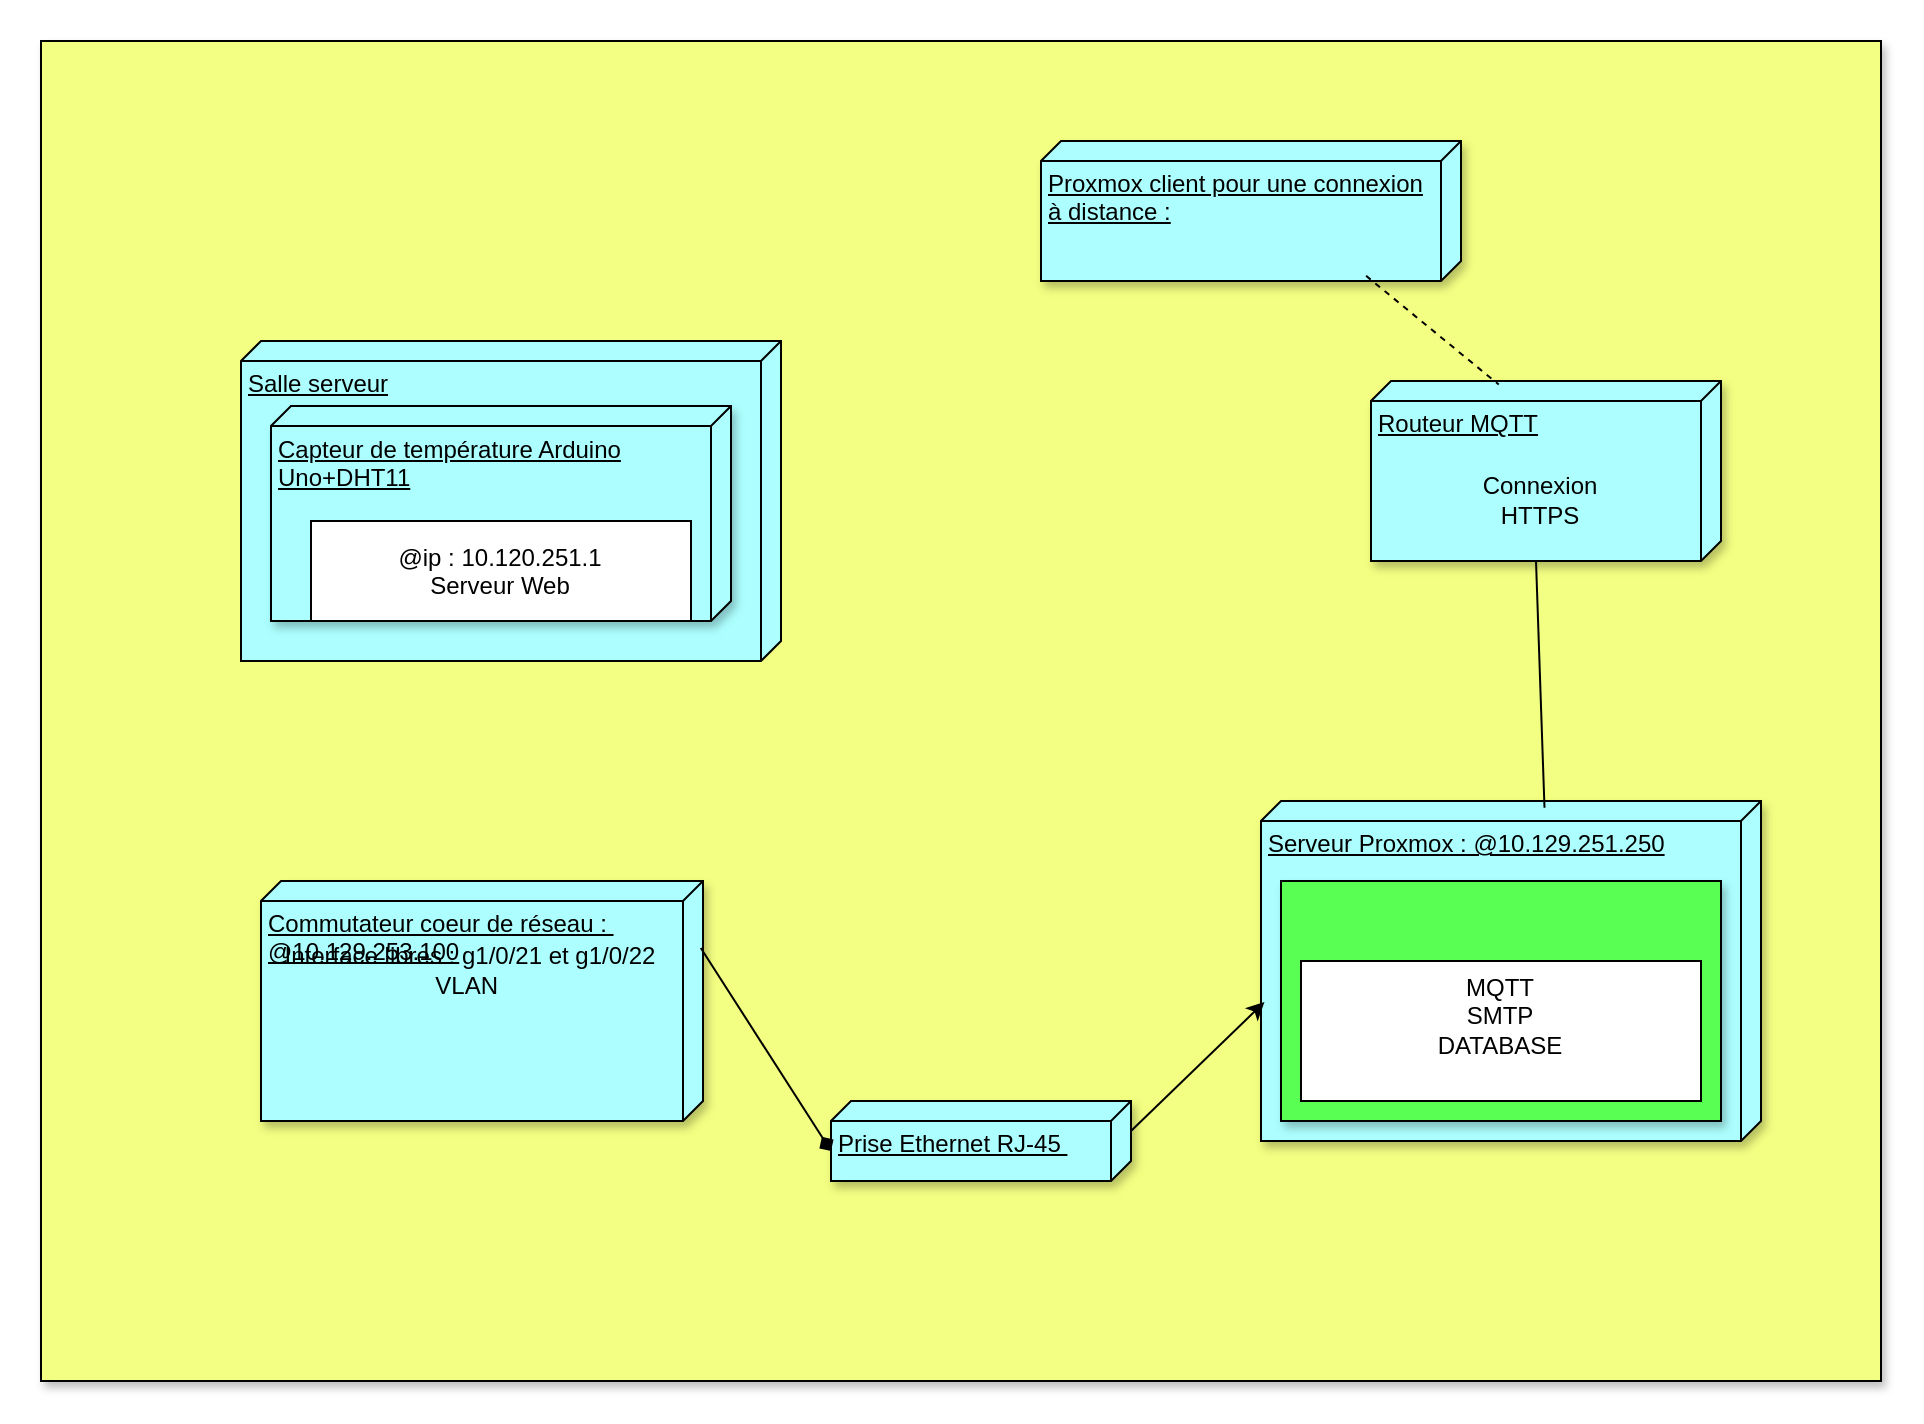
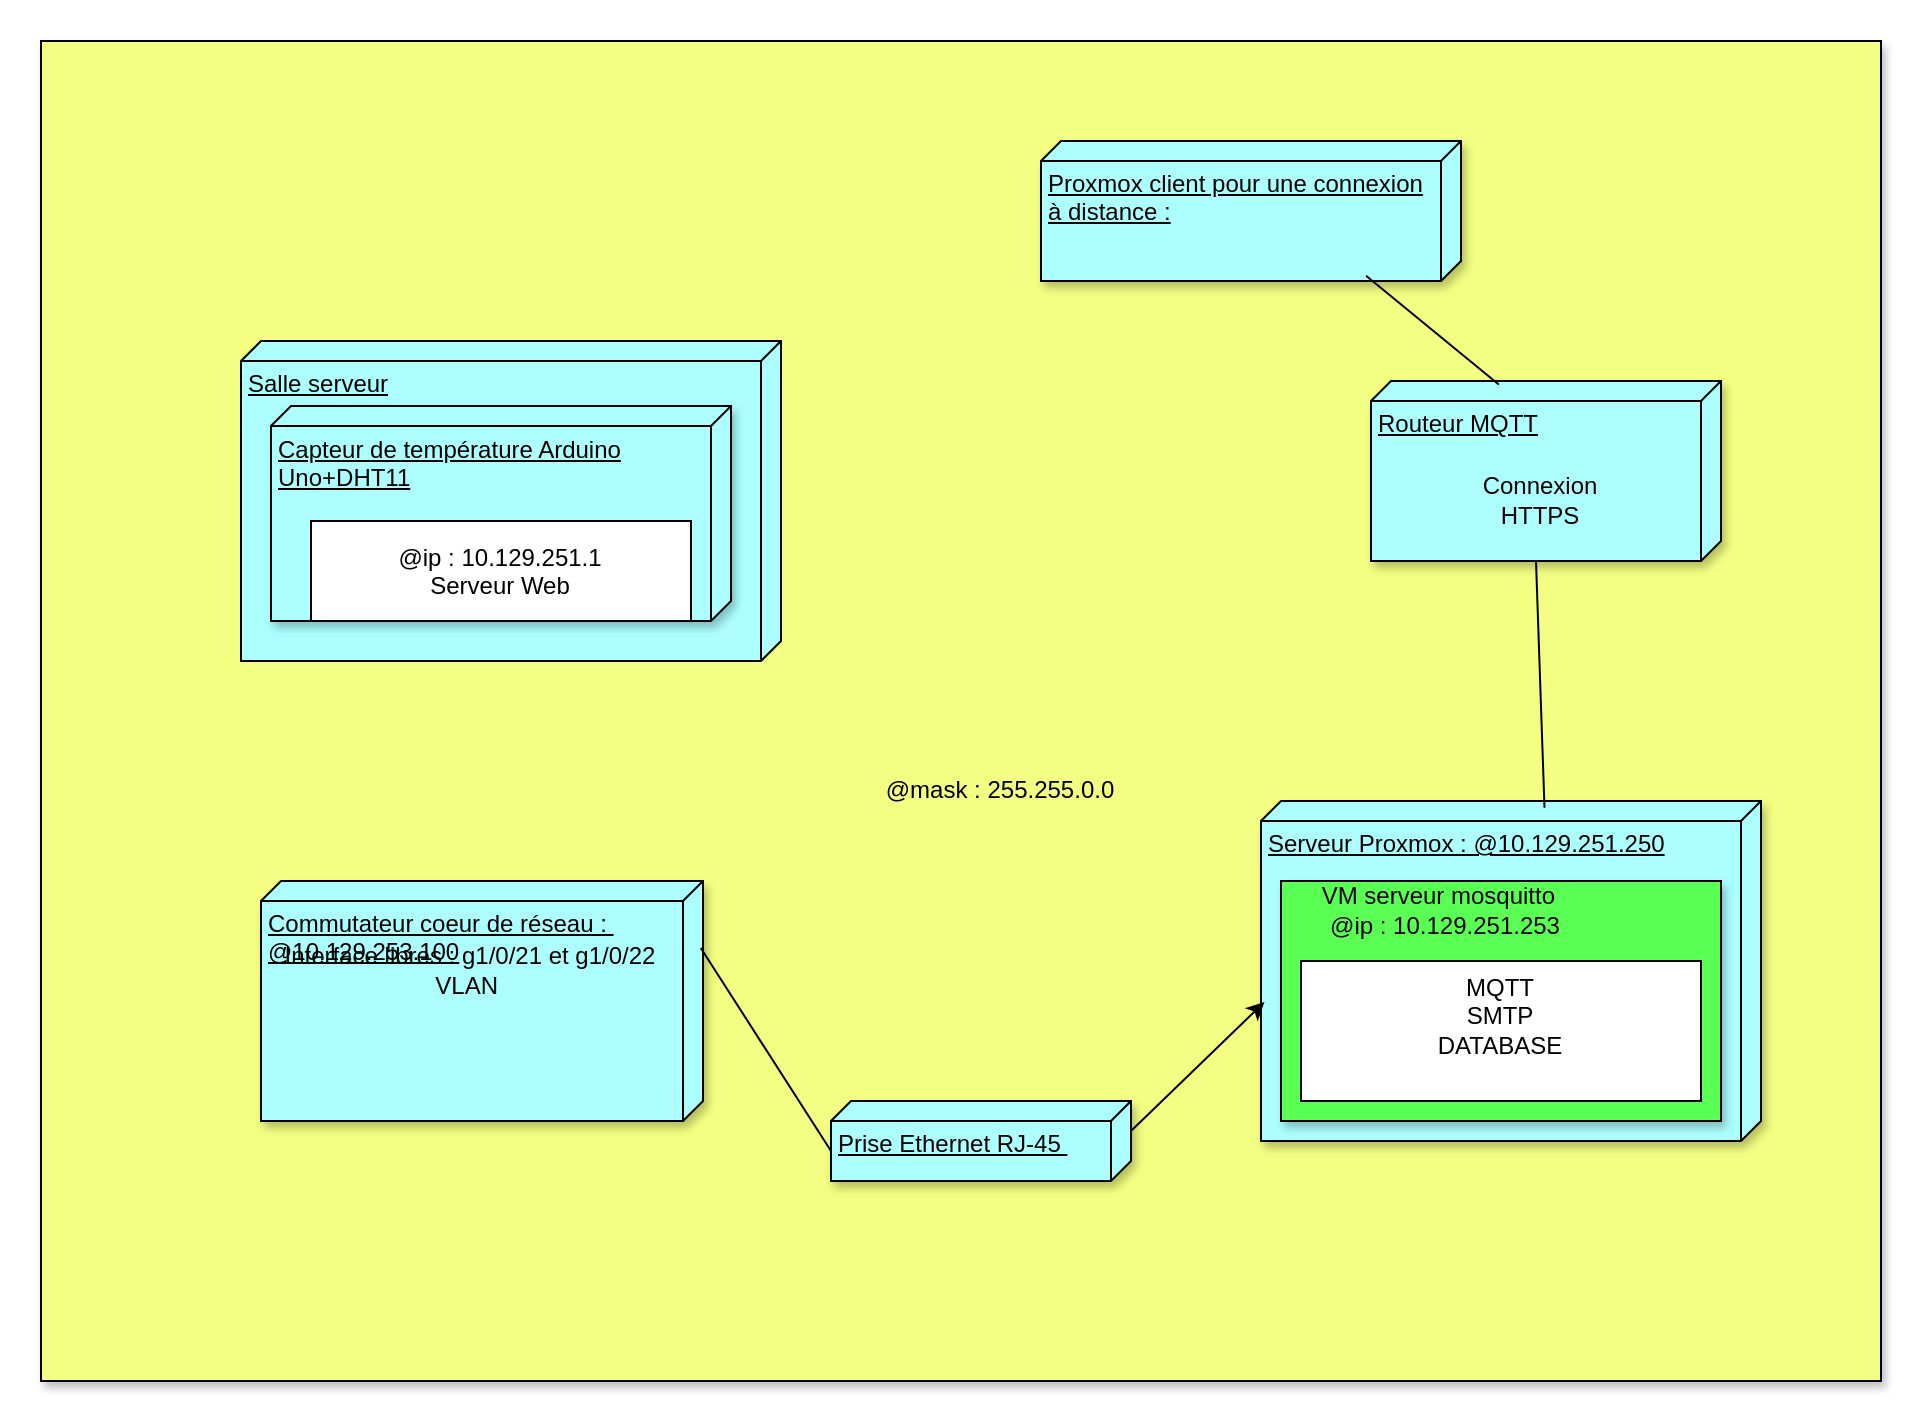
edge "Proxmox client pour une connexion à distance :" -- "Routeur MQTT": style dashed -> solid
node "@ip : 10.120.251.1 Serveur Web": label "@ip : 10.120.251.1 Serveur Web" -> "@ip : 10.129.251.1 Serveur Web"
node "@mask : 255.255.0.0": added
node "VM serveur mosquitto @ip : 10.129.251.253": added
edge "Commutateur coeur de réseau : @10.129.253.100" -> "Prise Ethernet RJ-45": arrowhead diamond -> none
